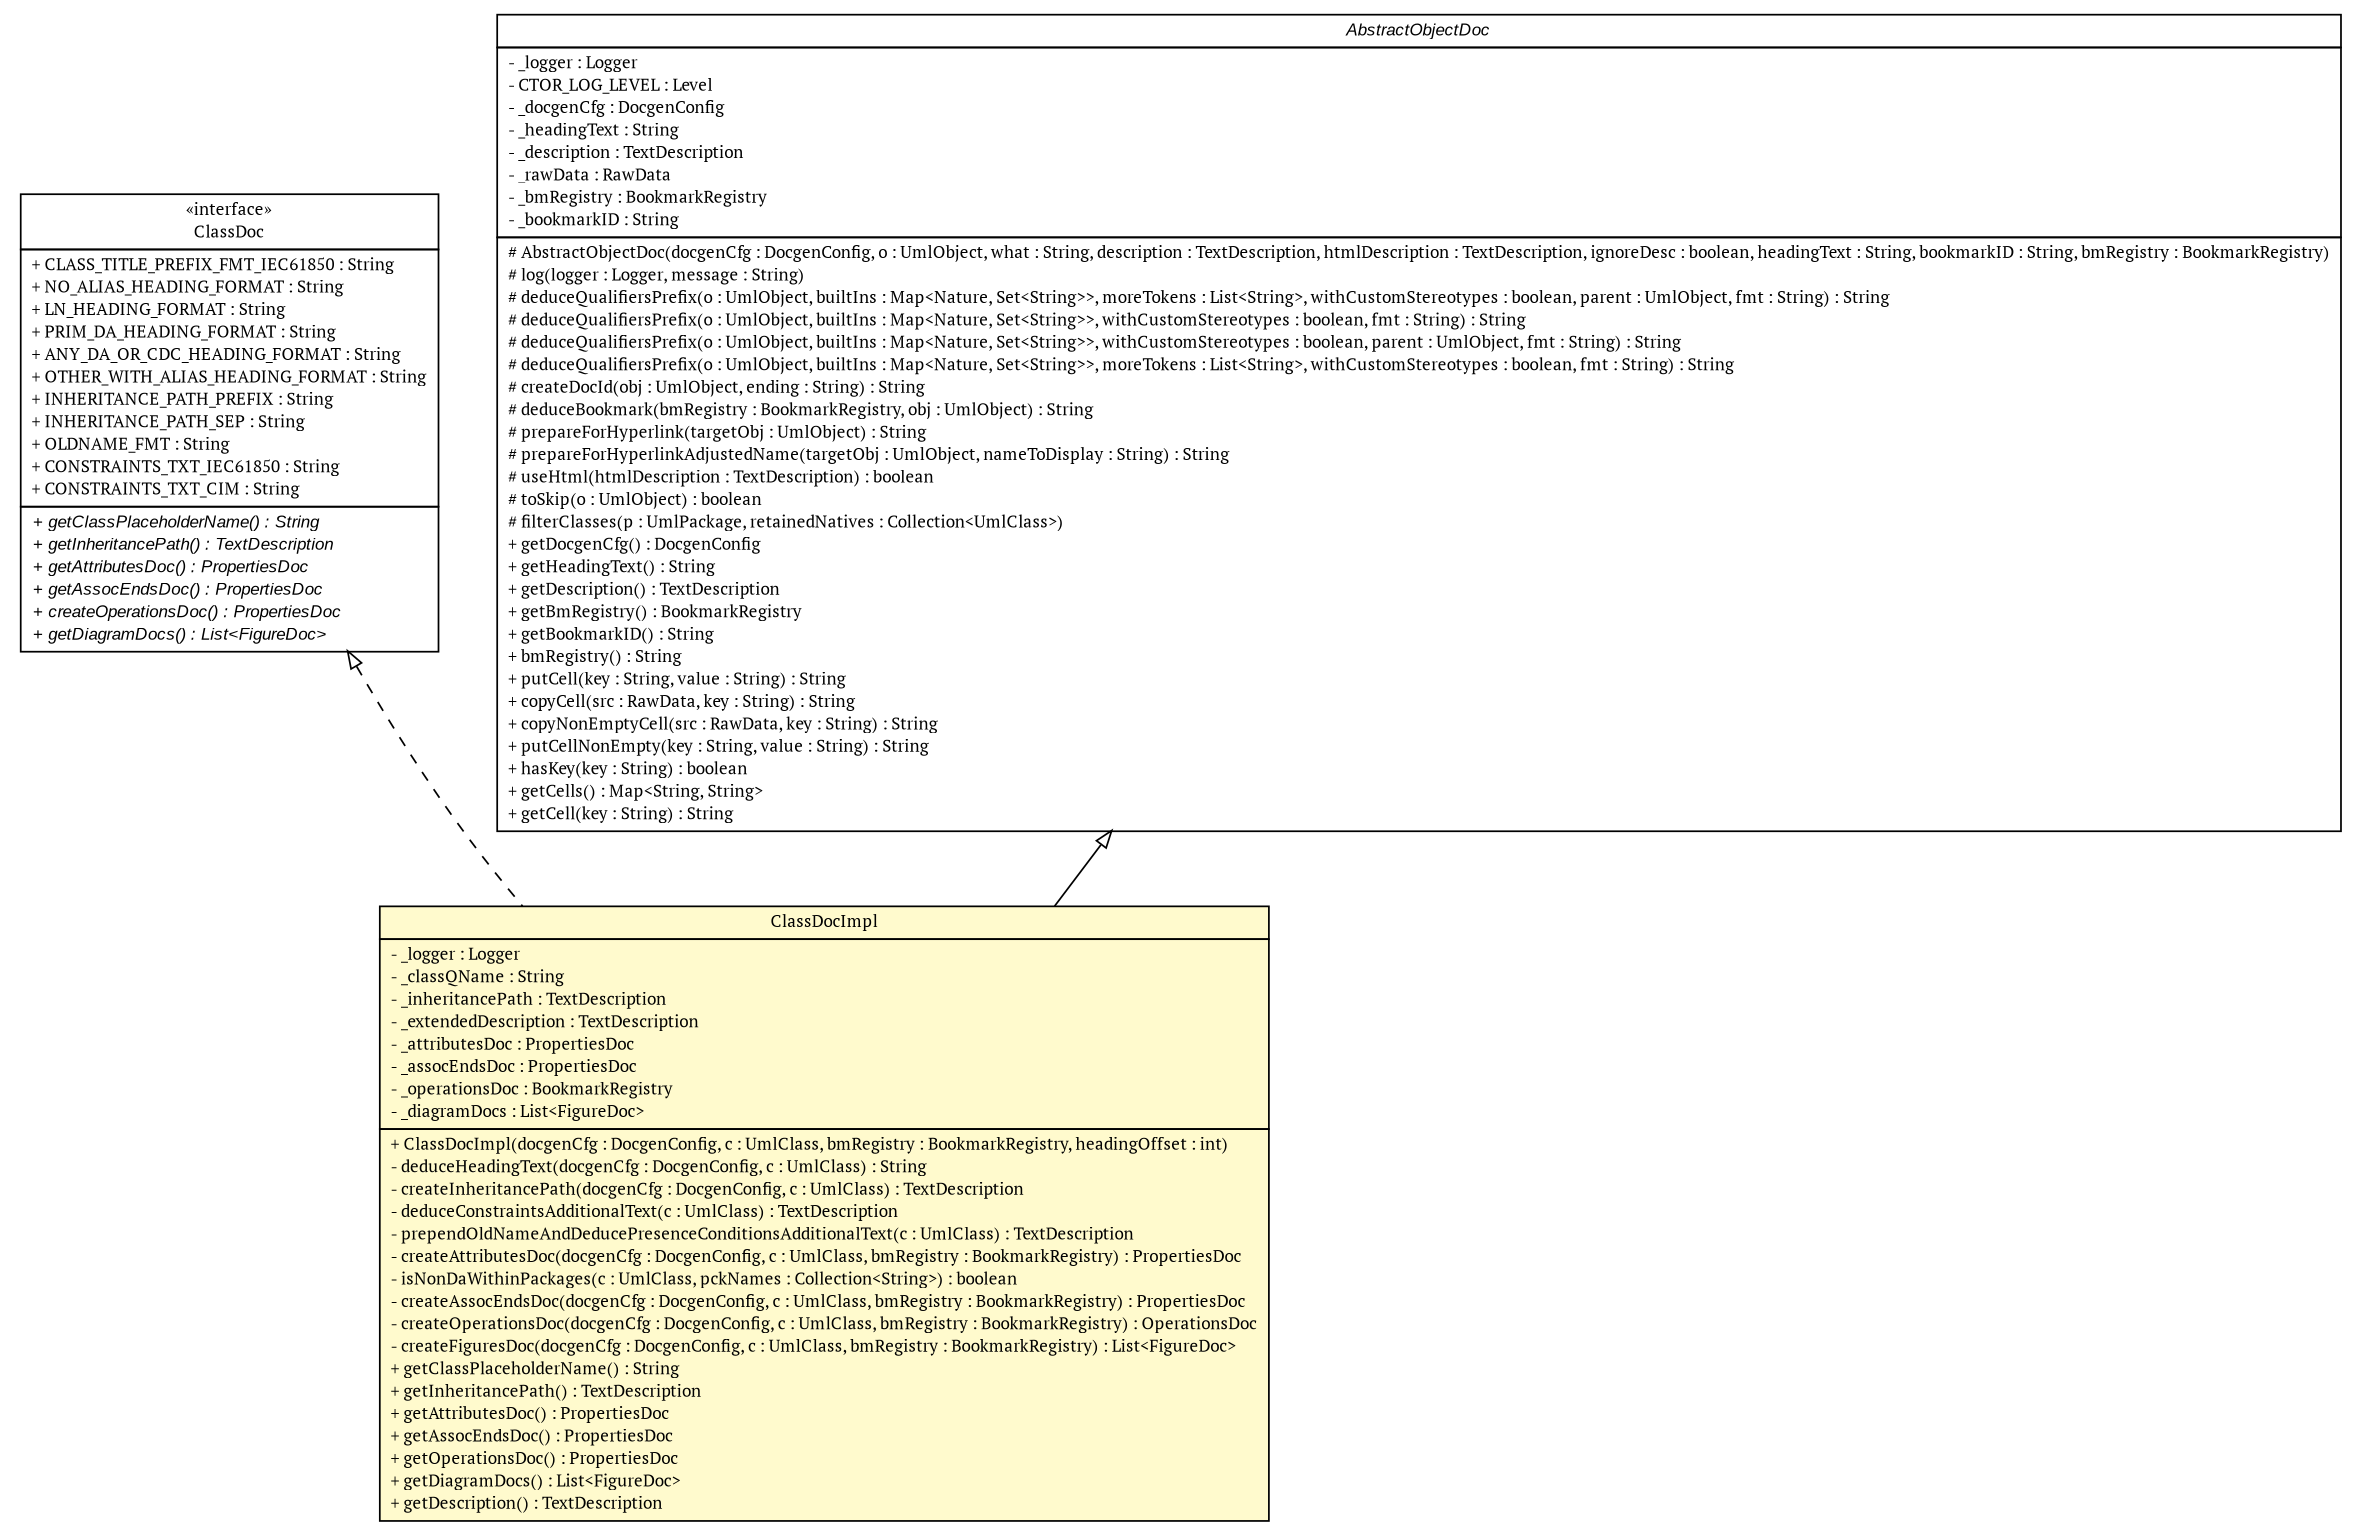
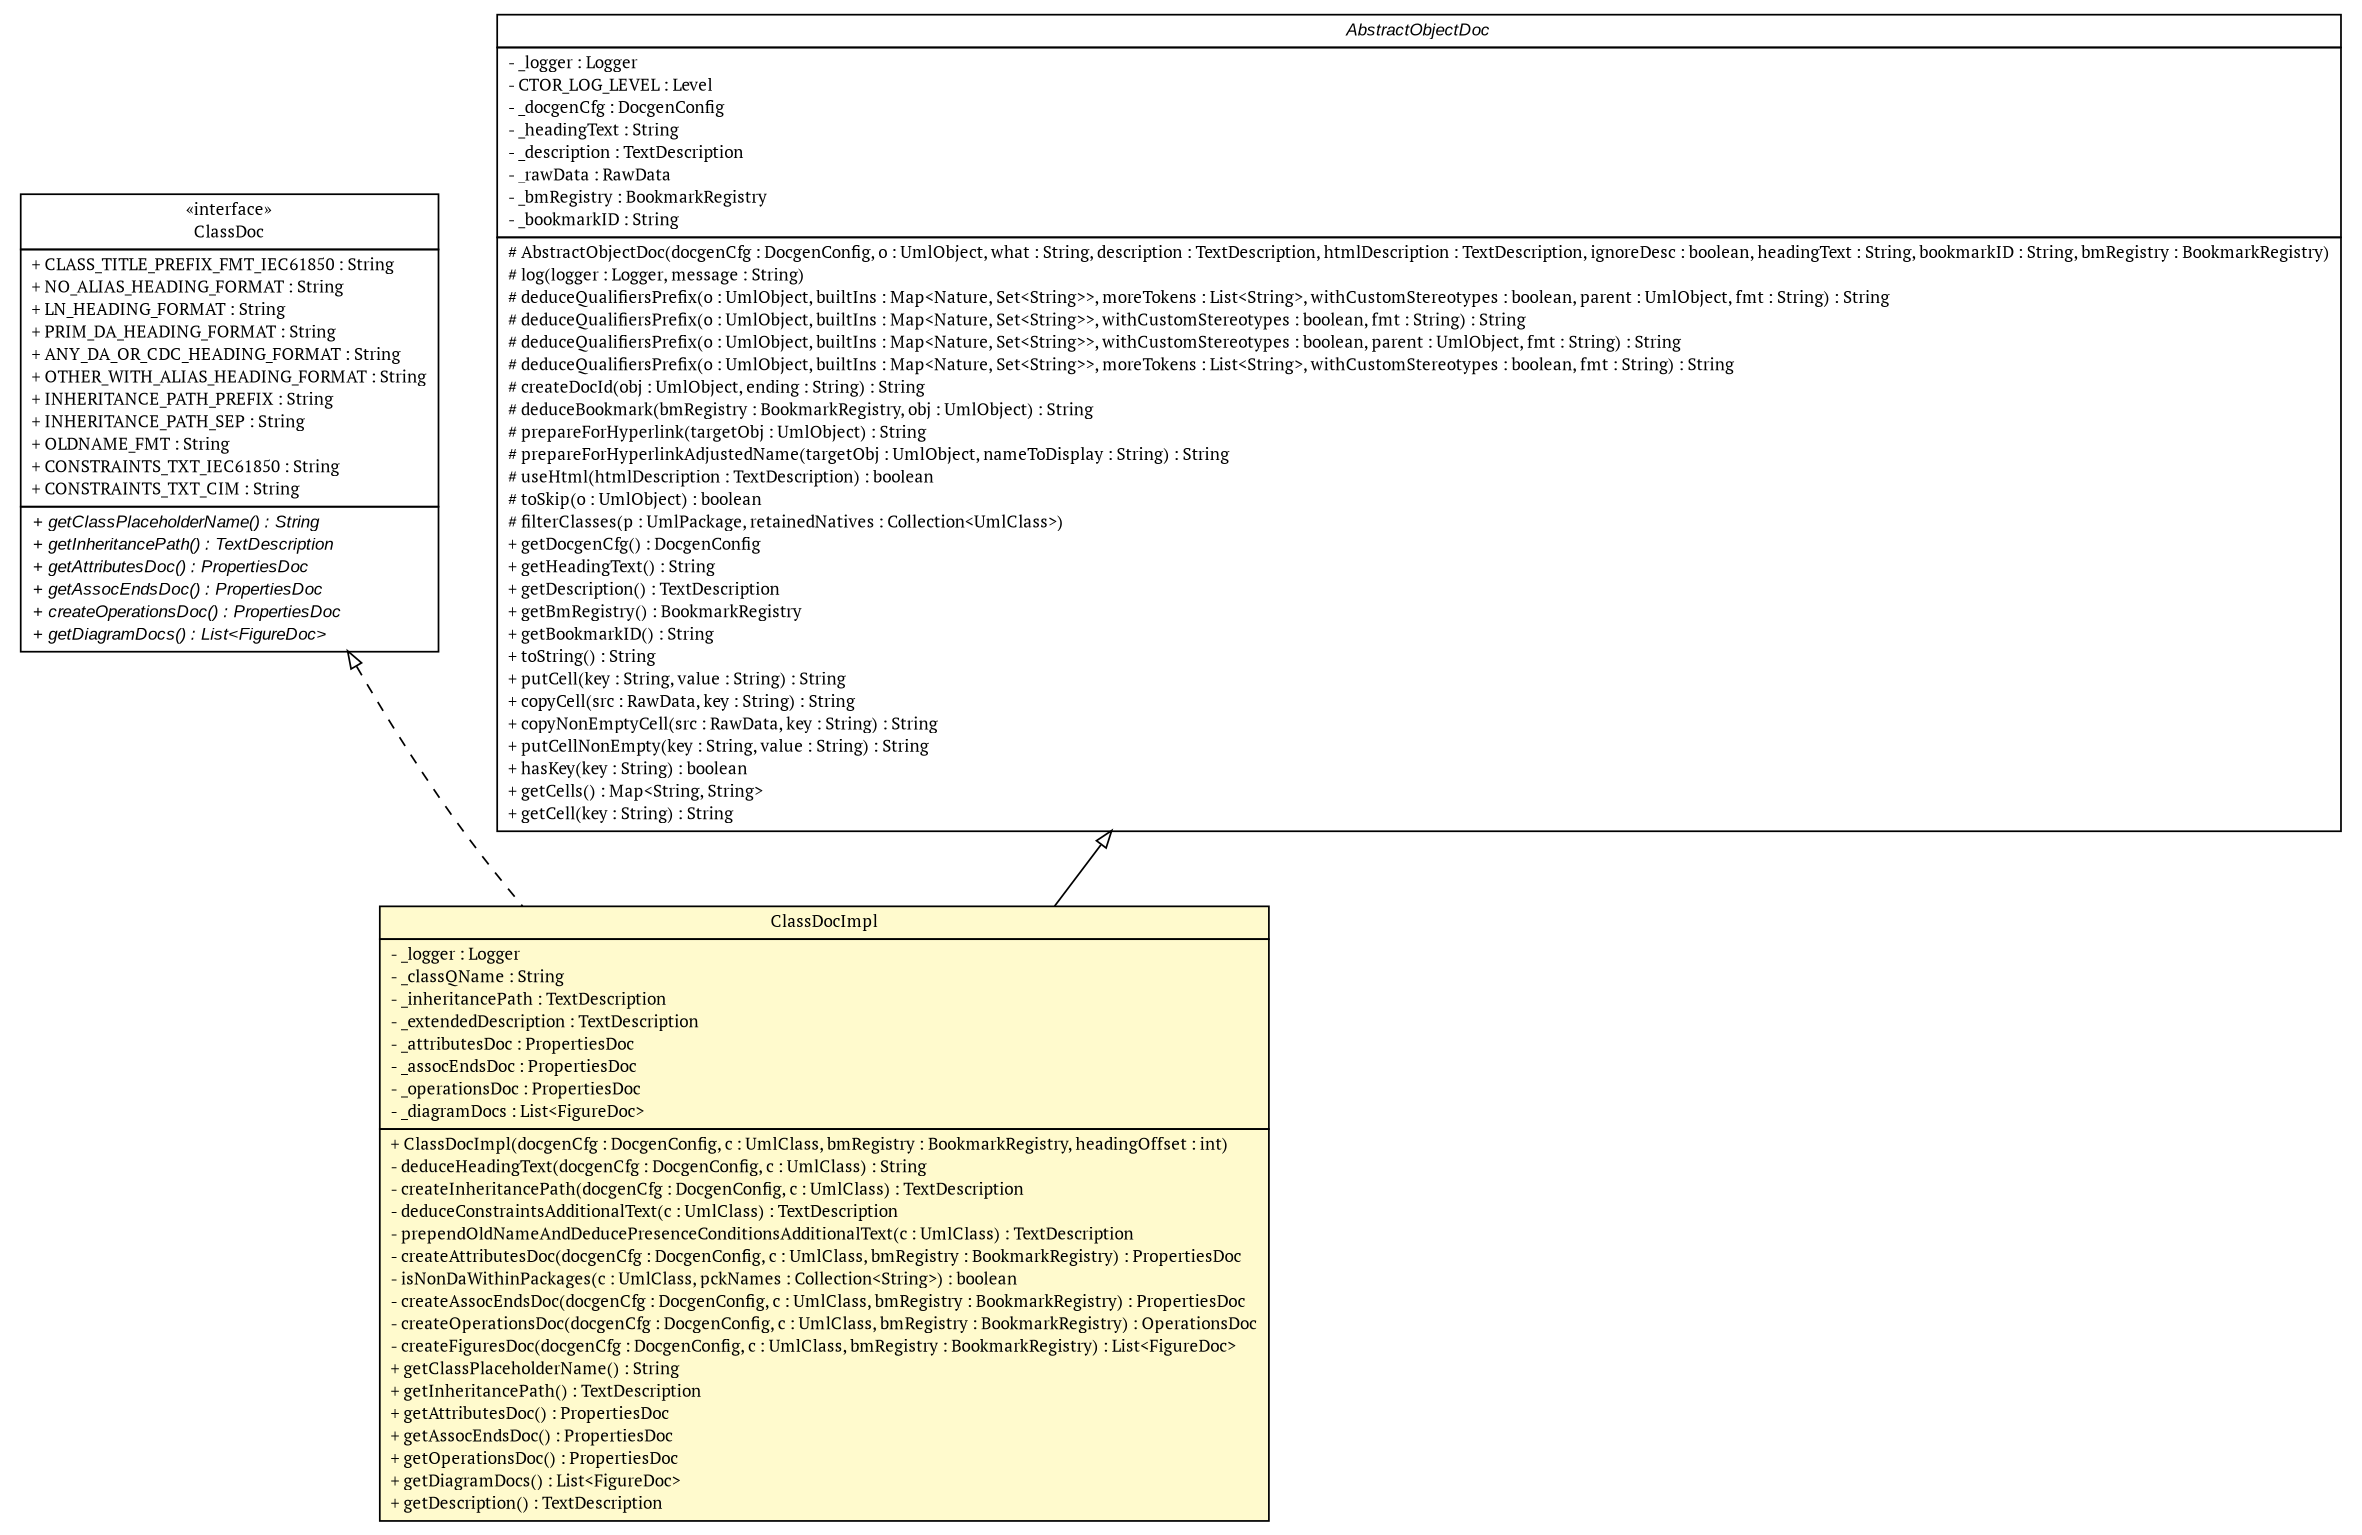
node "AbstractObjectDoc": text "+ bmRegistry() : String" -> "+ toString() : String"
node "ClassDocImpl": text "- _operationsDoc : BookmarkRegistry" -> "- _operationsDoc : PropertiesDoc"
